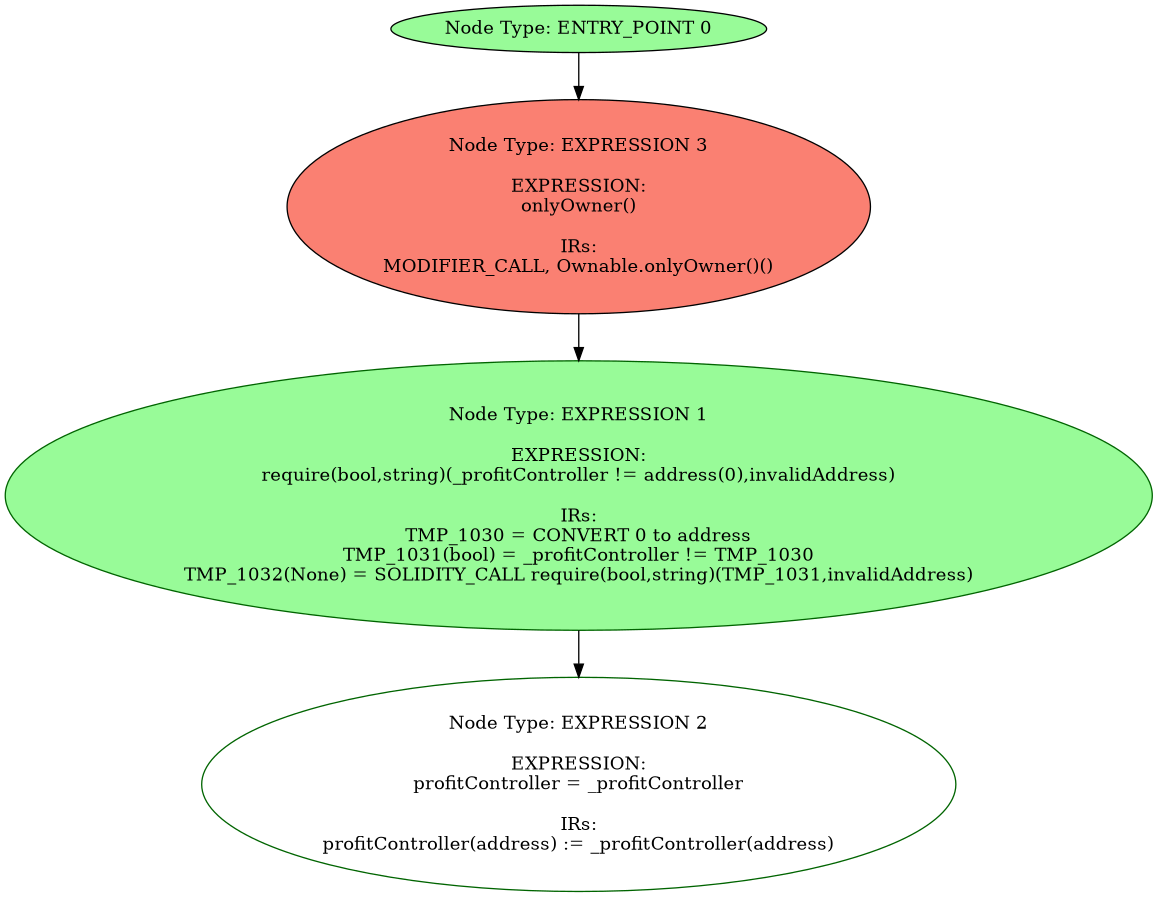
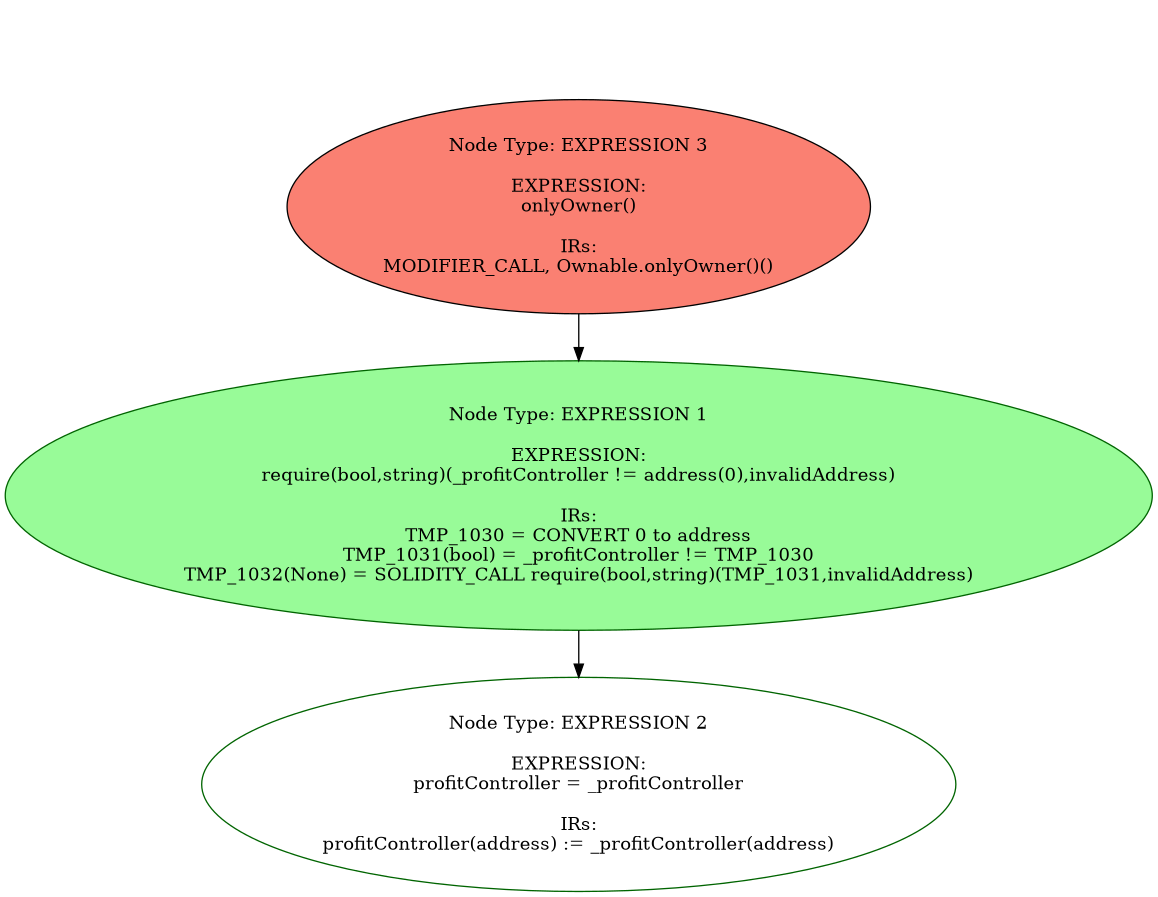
node "Node Type: ENTRY_POINT 0": removed
